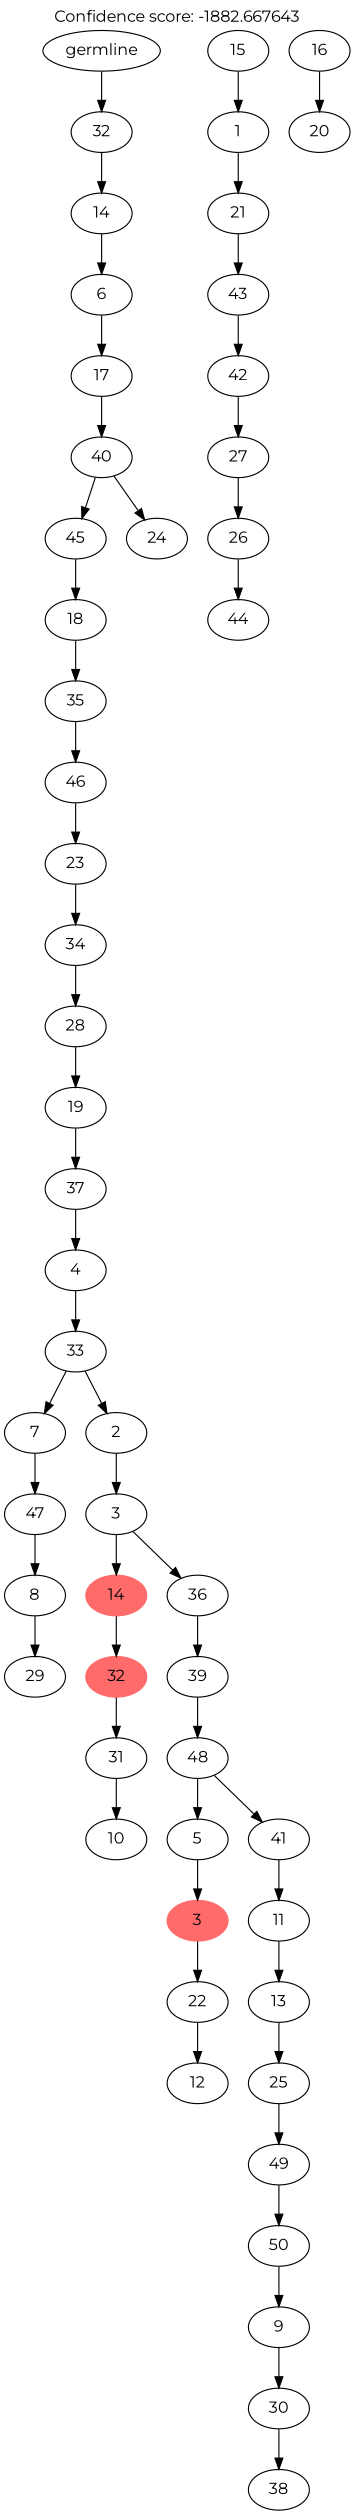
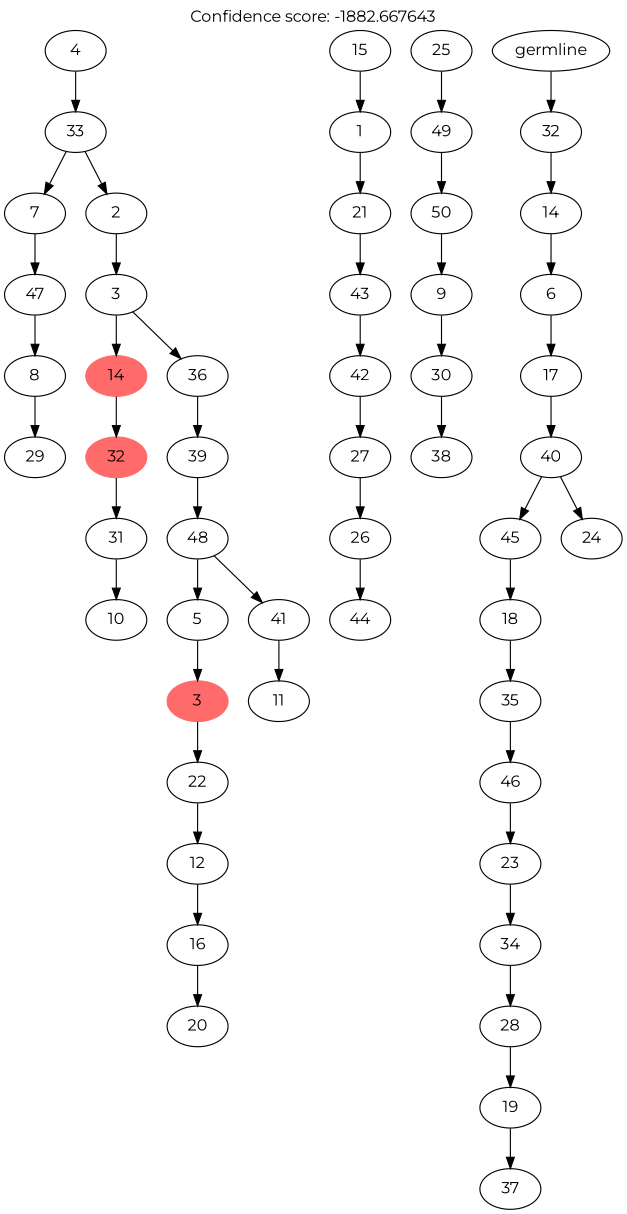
edge "12" -> "16": added
edge "37" -> "4": removed
node "13": removed
